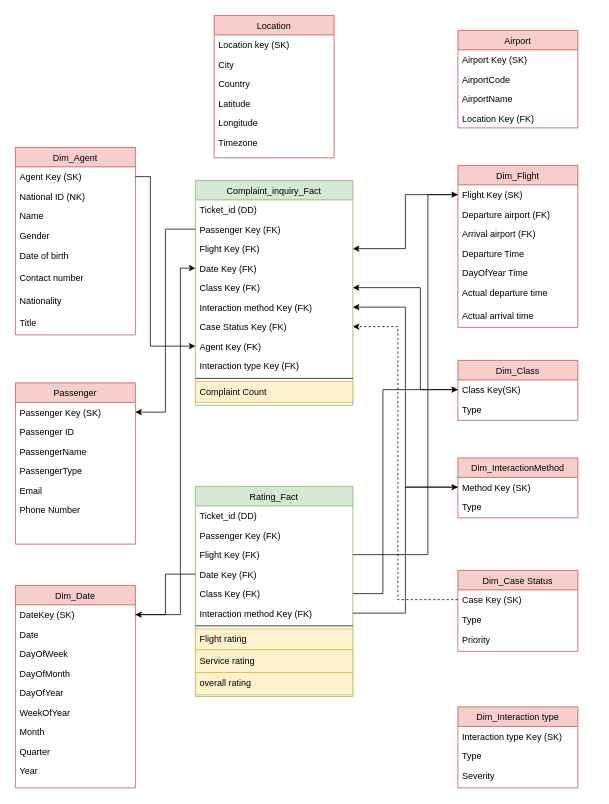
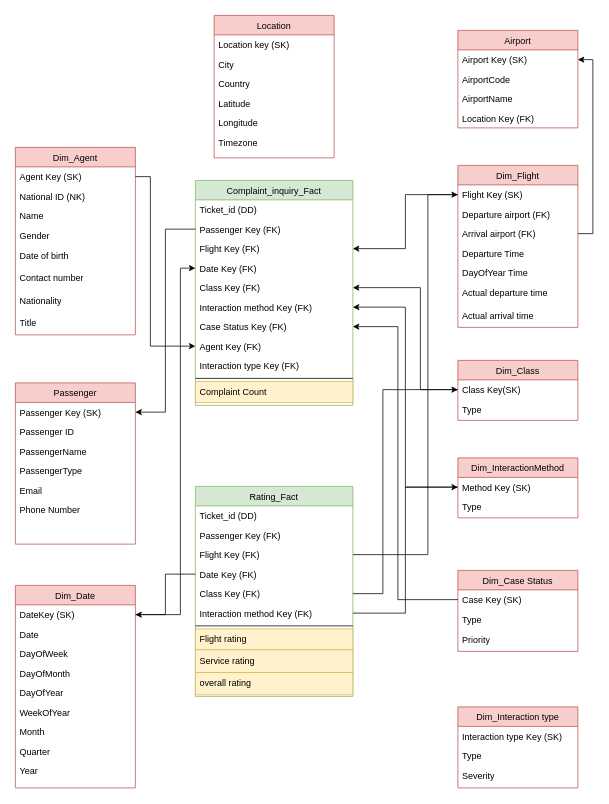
edge "Arrival airport (FK)" -> "Airport Key (SK)": added
edge "Case Key (SK)" -> "Case Status Key (FK)": style dashed -> solid
